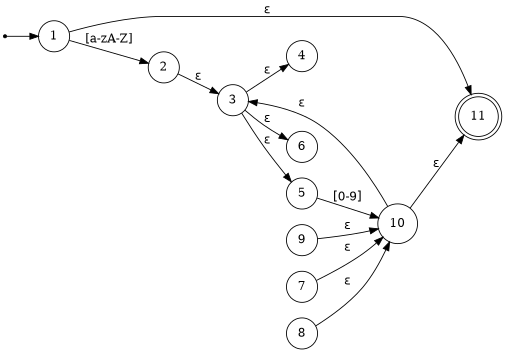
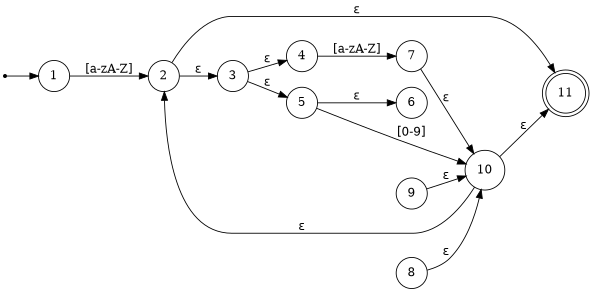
edge "1" -> "11": now "2" -> "11"
edge "4" -> "7": added, label "[a-zA-Z]"
edge "3" -> "6": now "5" -> "6"
edge "10" -> "3": now "10" -> "2"
